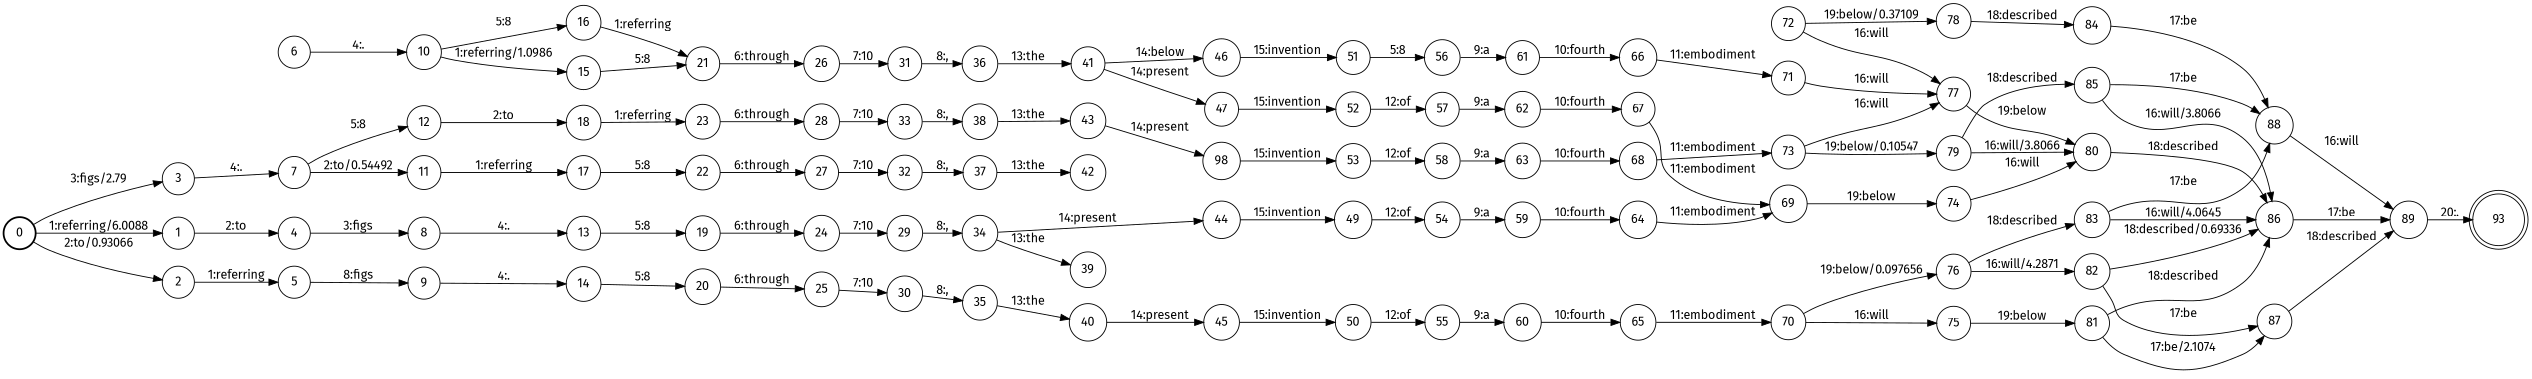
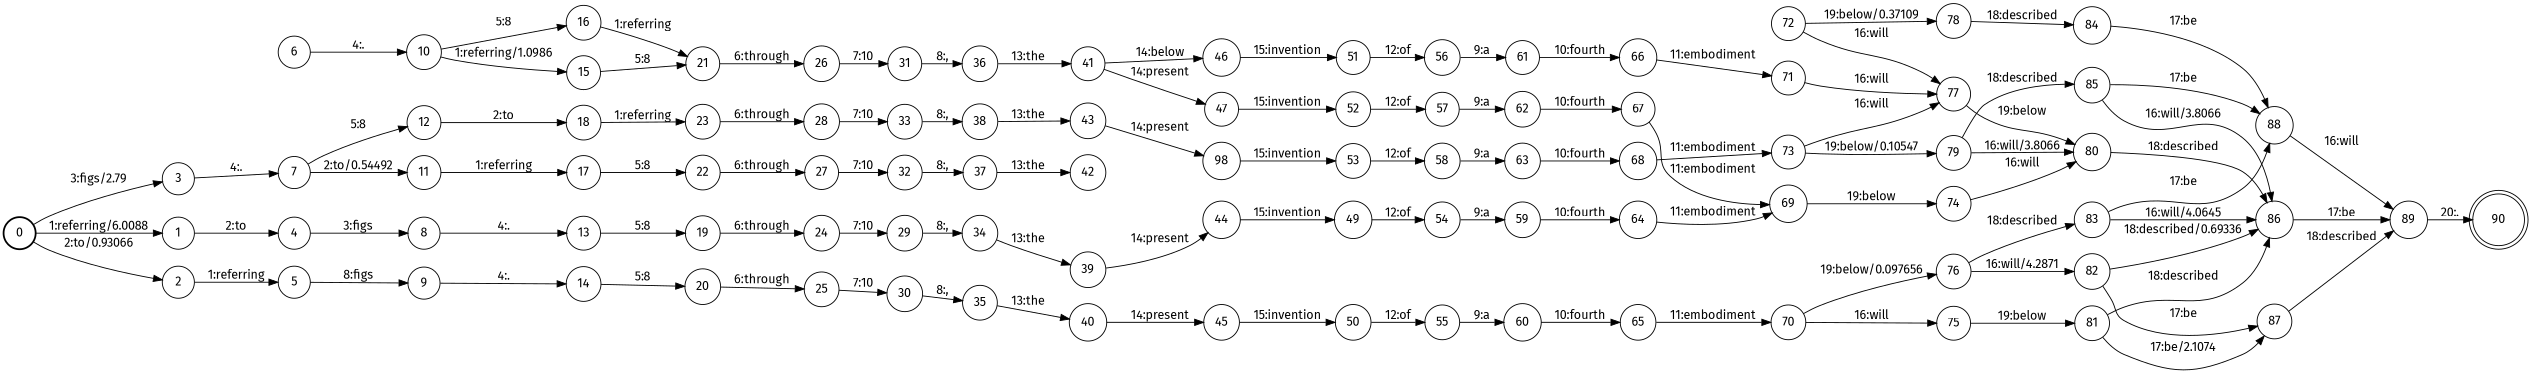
edge "51" -> "56": label "5:8" -> "12:of"
node "93": label "93" -> "90"
edge "34" -> "44": now "39" -> "44"
